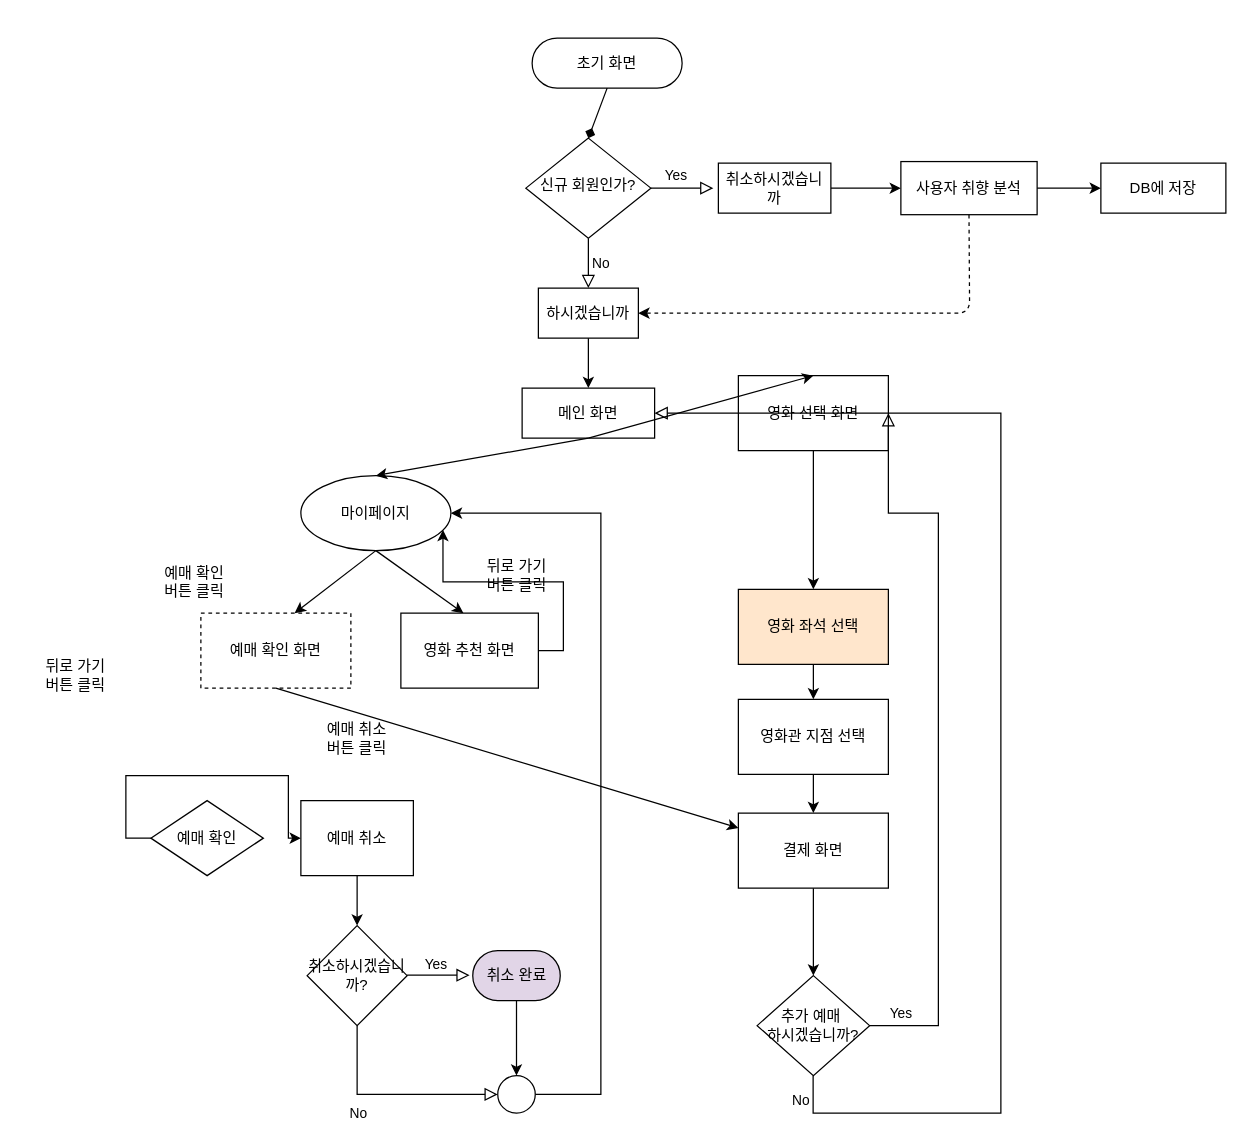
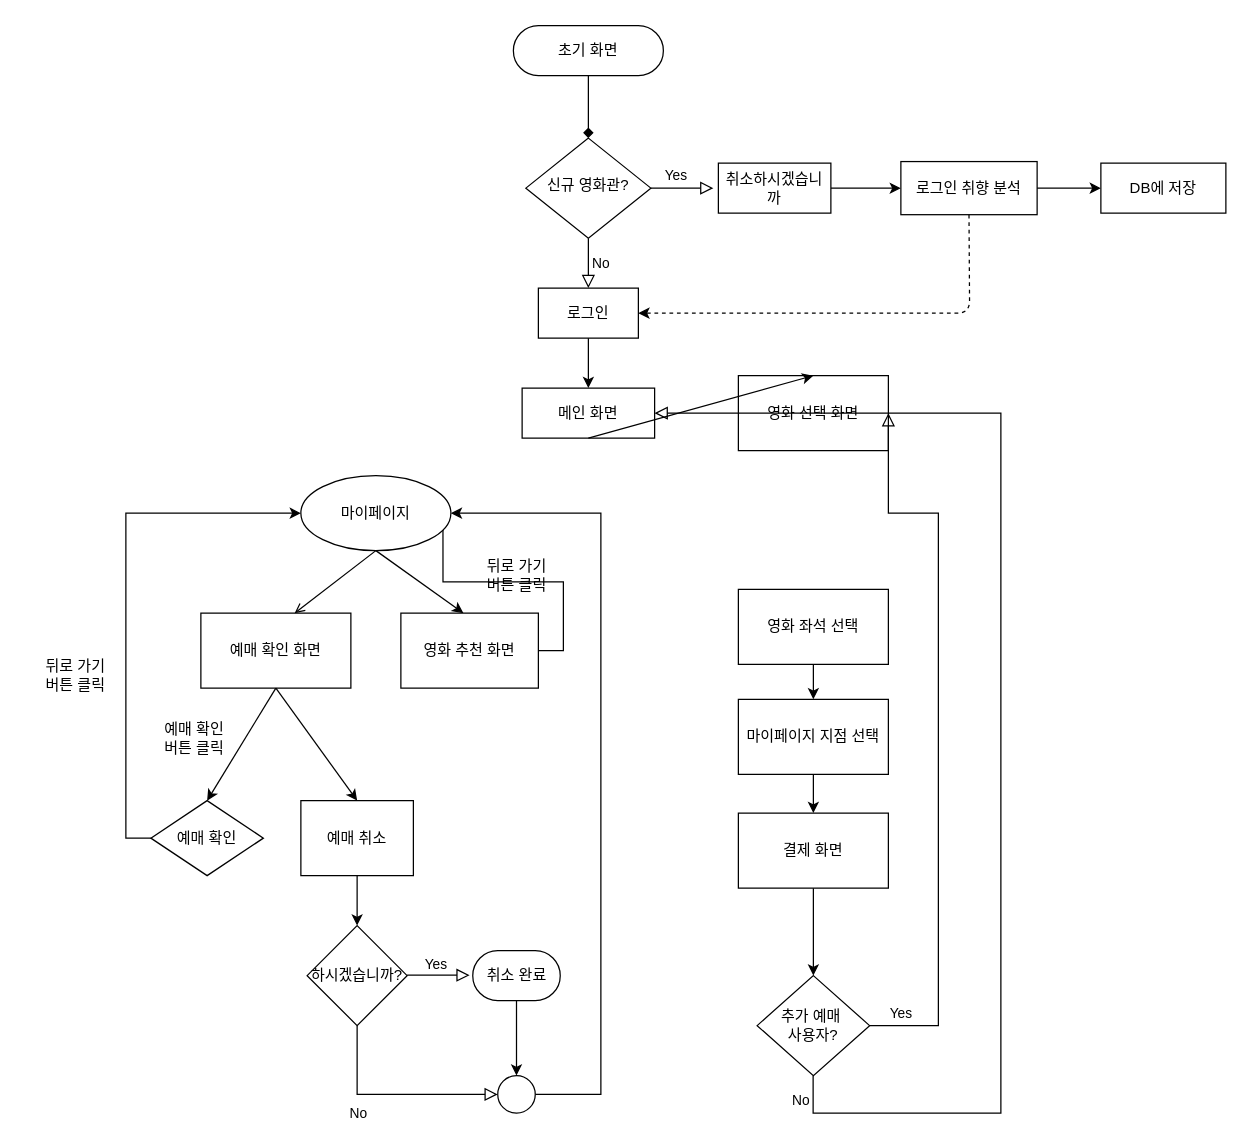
node "초기 화면": moved (607, 63) -> (588, 51)
node "신규 회원인가?": label "신규 회원인가?" -> "신규 영화관?"
node "사용자 취향 분석": label "사용자 취향 분석" -> "로그인 취향 분석"
node "하시겠습니까": label "하시겠습니까" -> "로그인"
edge "메인 화면" -> "마이페이지": removed
edge "영화 선택 화면" -> "영화 좌석 선택": removed
edge "영화 추천 화면" -> "마이페이지": arrowhead classic -> none
node "예매 확인 버튼 클릭": moved (194, 582) -> (194, 738)
edge "마이페이지" -> "예매 확인 화면": arrowhead classic -> open
node "영화 좌석 선택": fillcolor #ffe6cc -> #ffffff
node "예매 확인 화면": style dashed -> solid
node "영화관 지점 선택": label "영화관 지점 선택" -> "마이페이지 지점 선택"
node "예매 취소 버튼 클릭": removed
edge "예매 확인 화면" -> "예매 취소": added
edge "예매 확인 화면" -> "결제 화면": now "예매 확인 화면" -> "예매 확인"
edge "예매 확인" -> "예매 취소": now "예매 확인" -> "마이페이지"
node "취소하시겠습니까?": label "취소하시겠습니까?" -> "하시겠습니까?"
node "취소 완료": fillcolor #e1d5e7 -> #ffffff
node "추가 예매 하시겠습니까?": label "추가 예매 하시겠습니까?" -> "추가 예매 사용자?"
